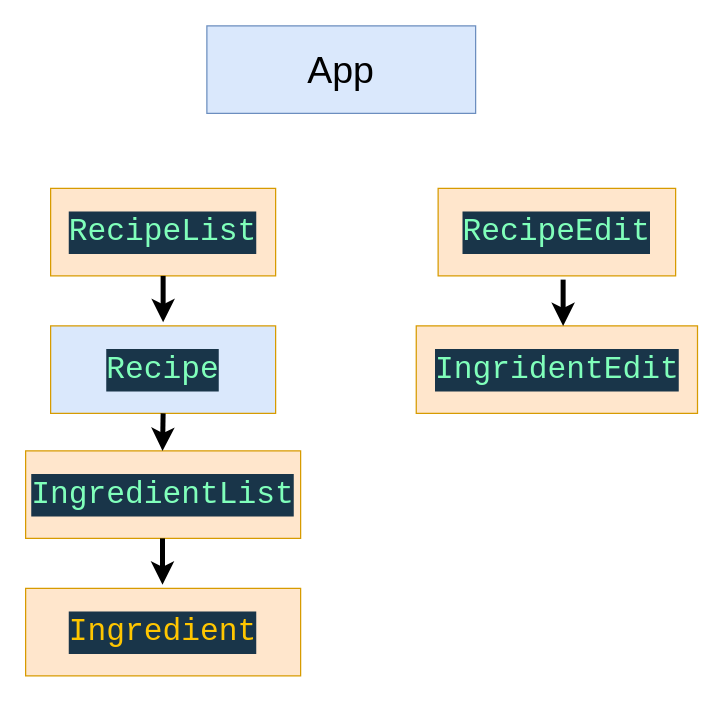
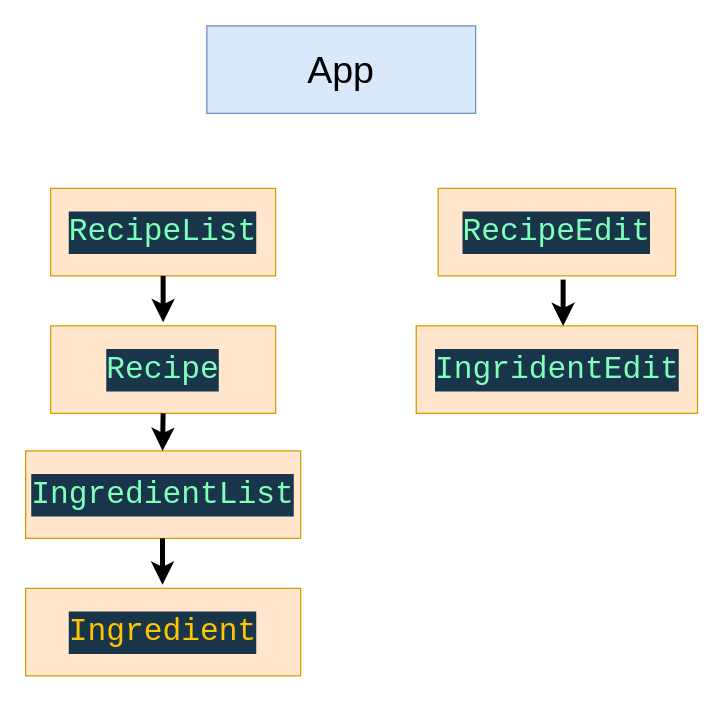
node "Recipe": fillcolor #dae8fc -> #ffe6cc
